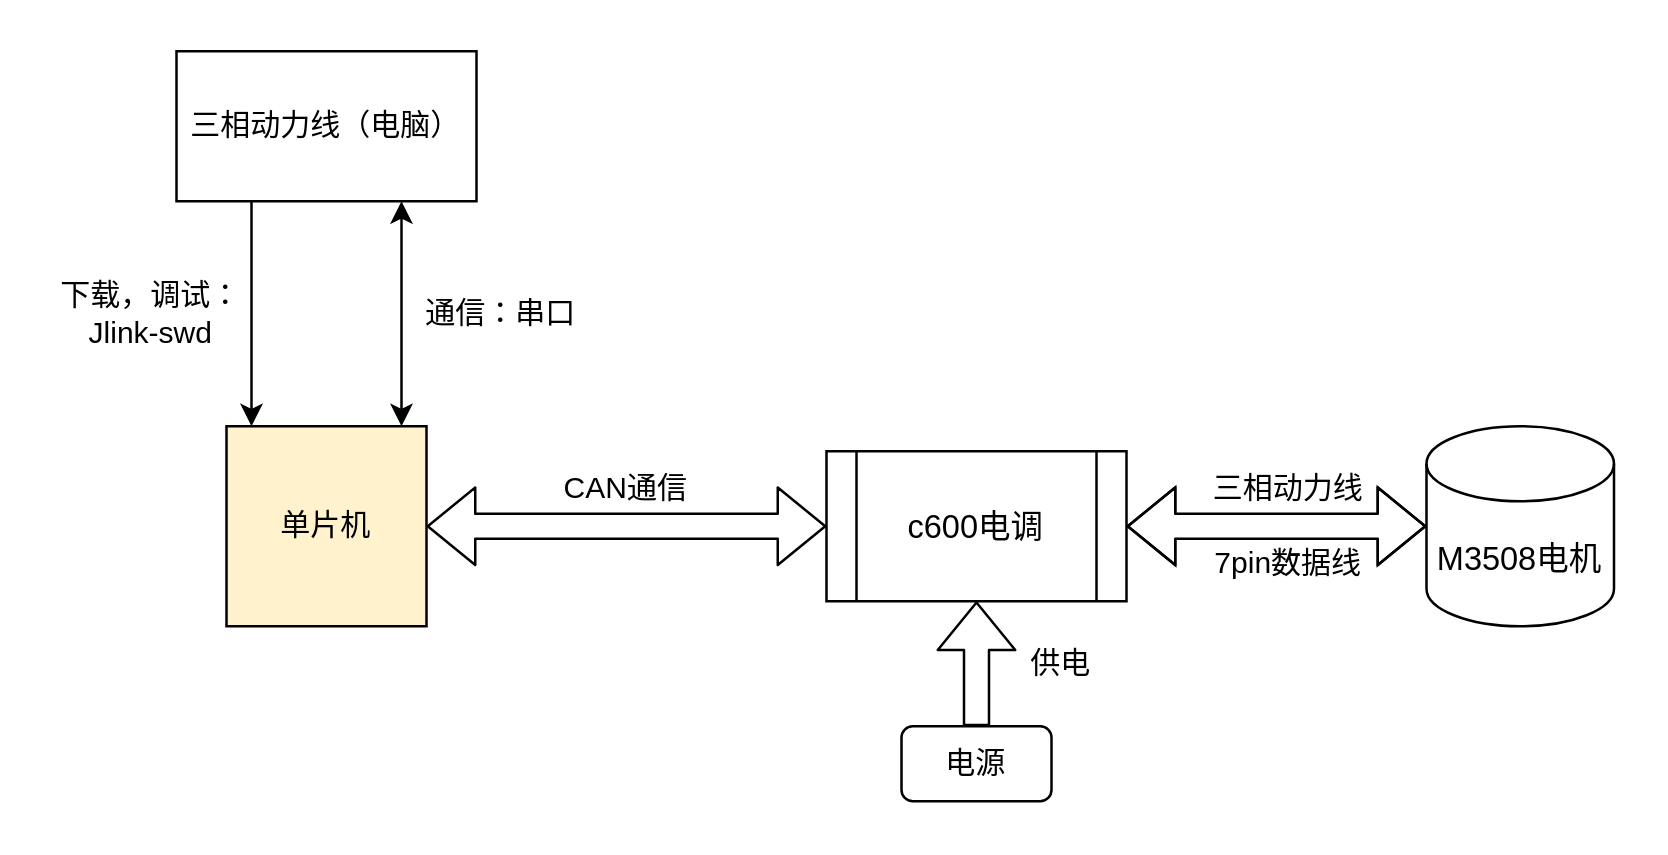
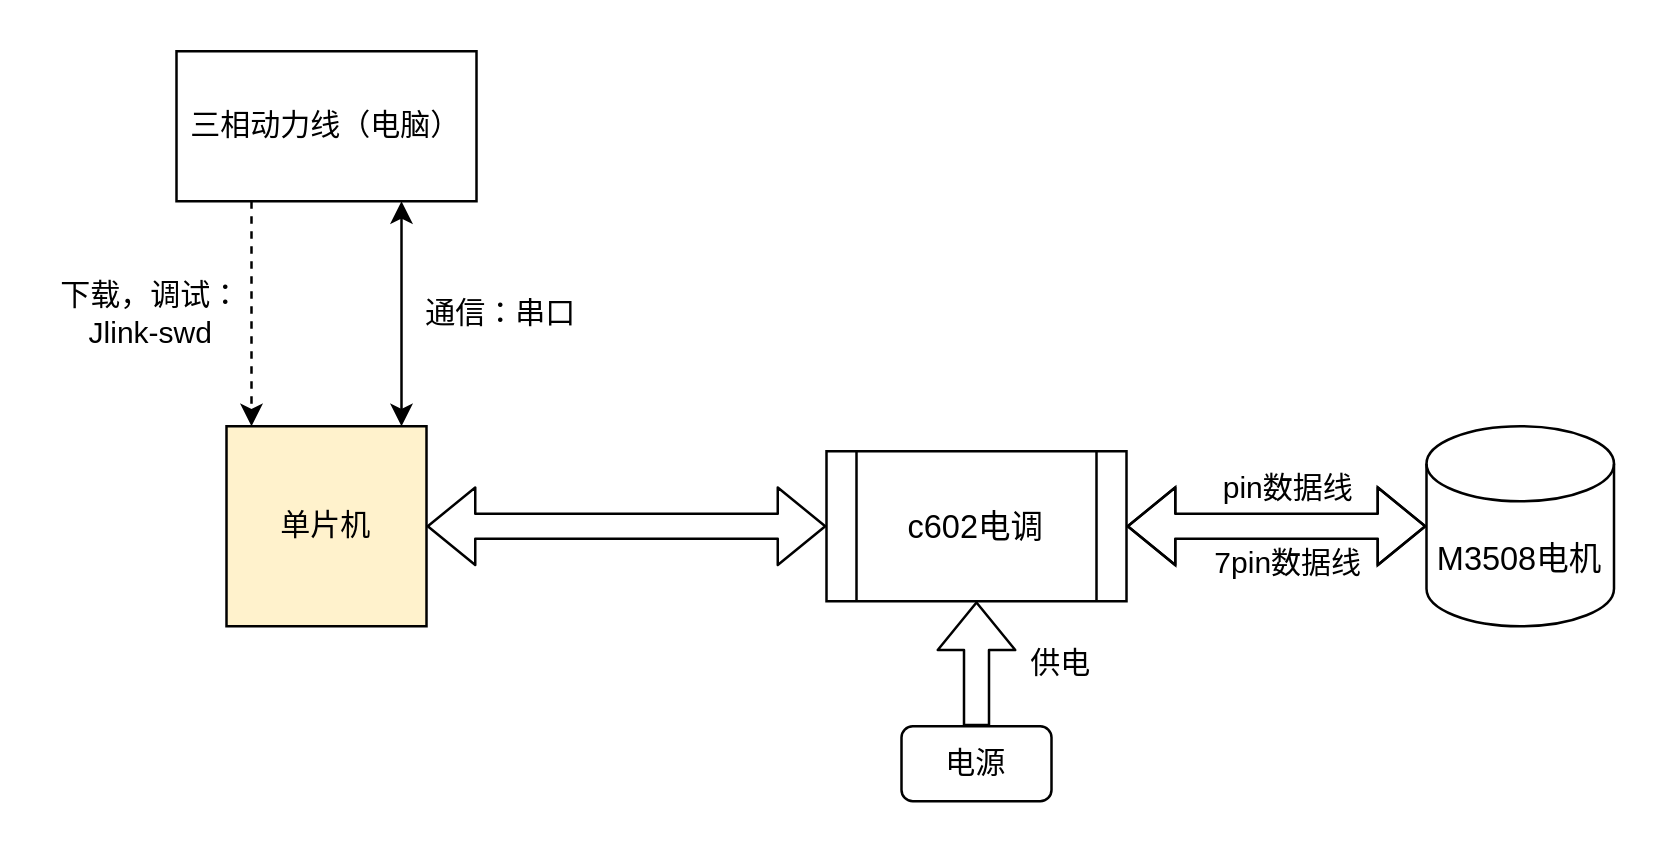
edge "三相动力线（电脑）" -> "单片机": style solid -> dashed
node "CAN通信": removed
node "三相动力线": label "三相动力线" -> "pin数据线"
node "c600电调": label "c600电调" -> "c602电调"
